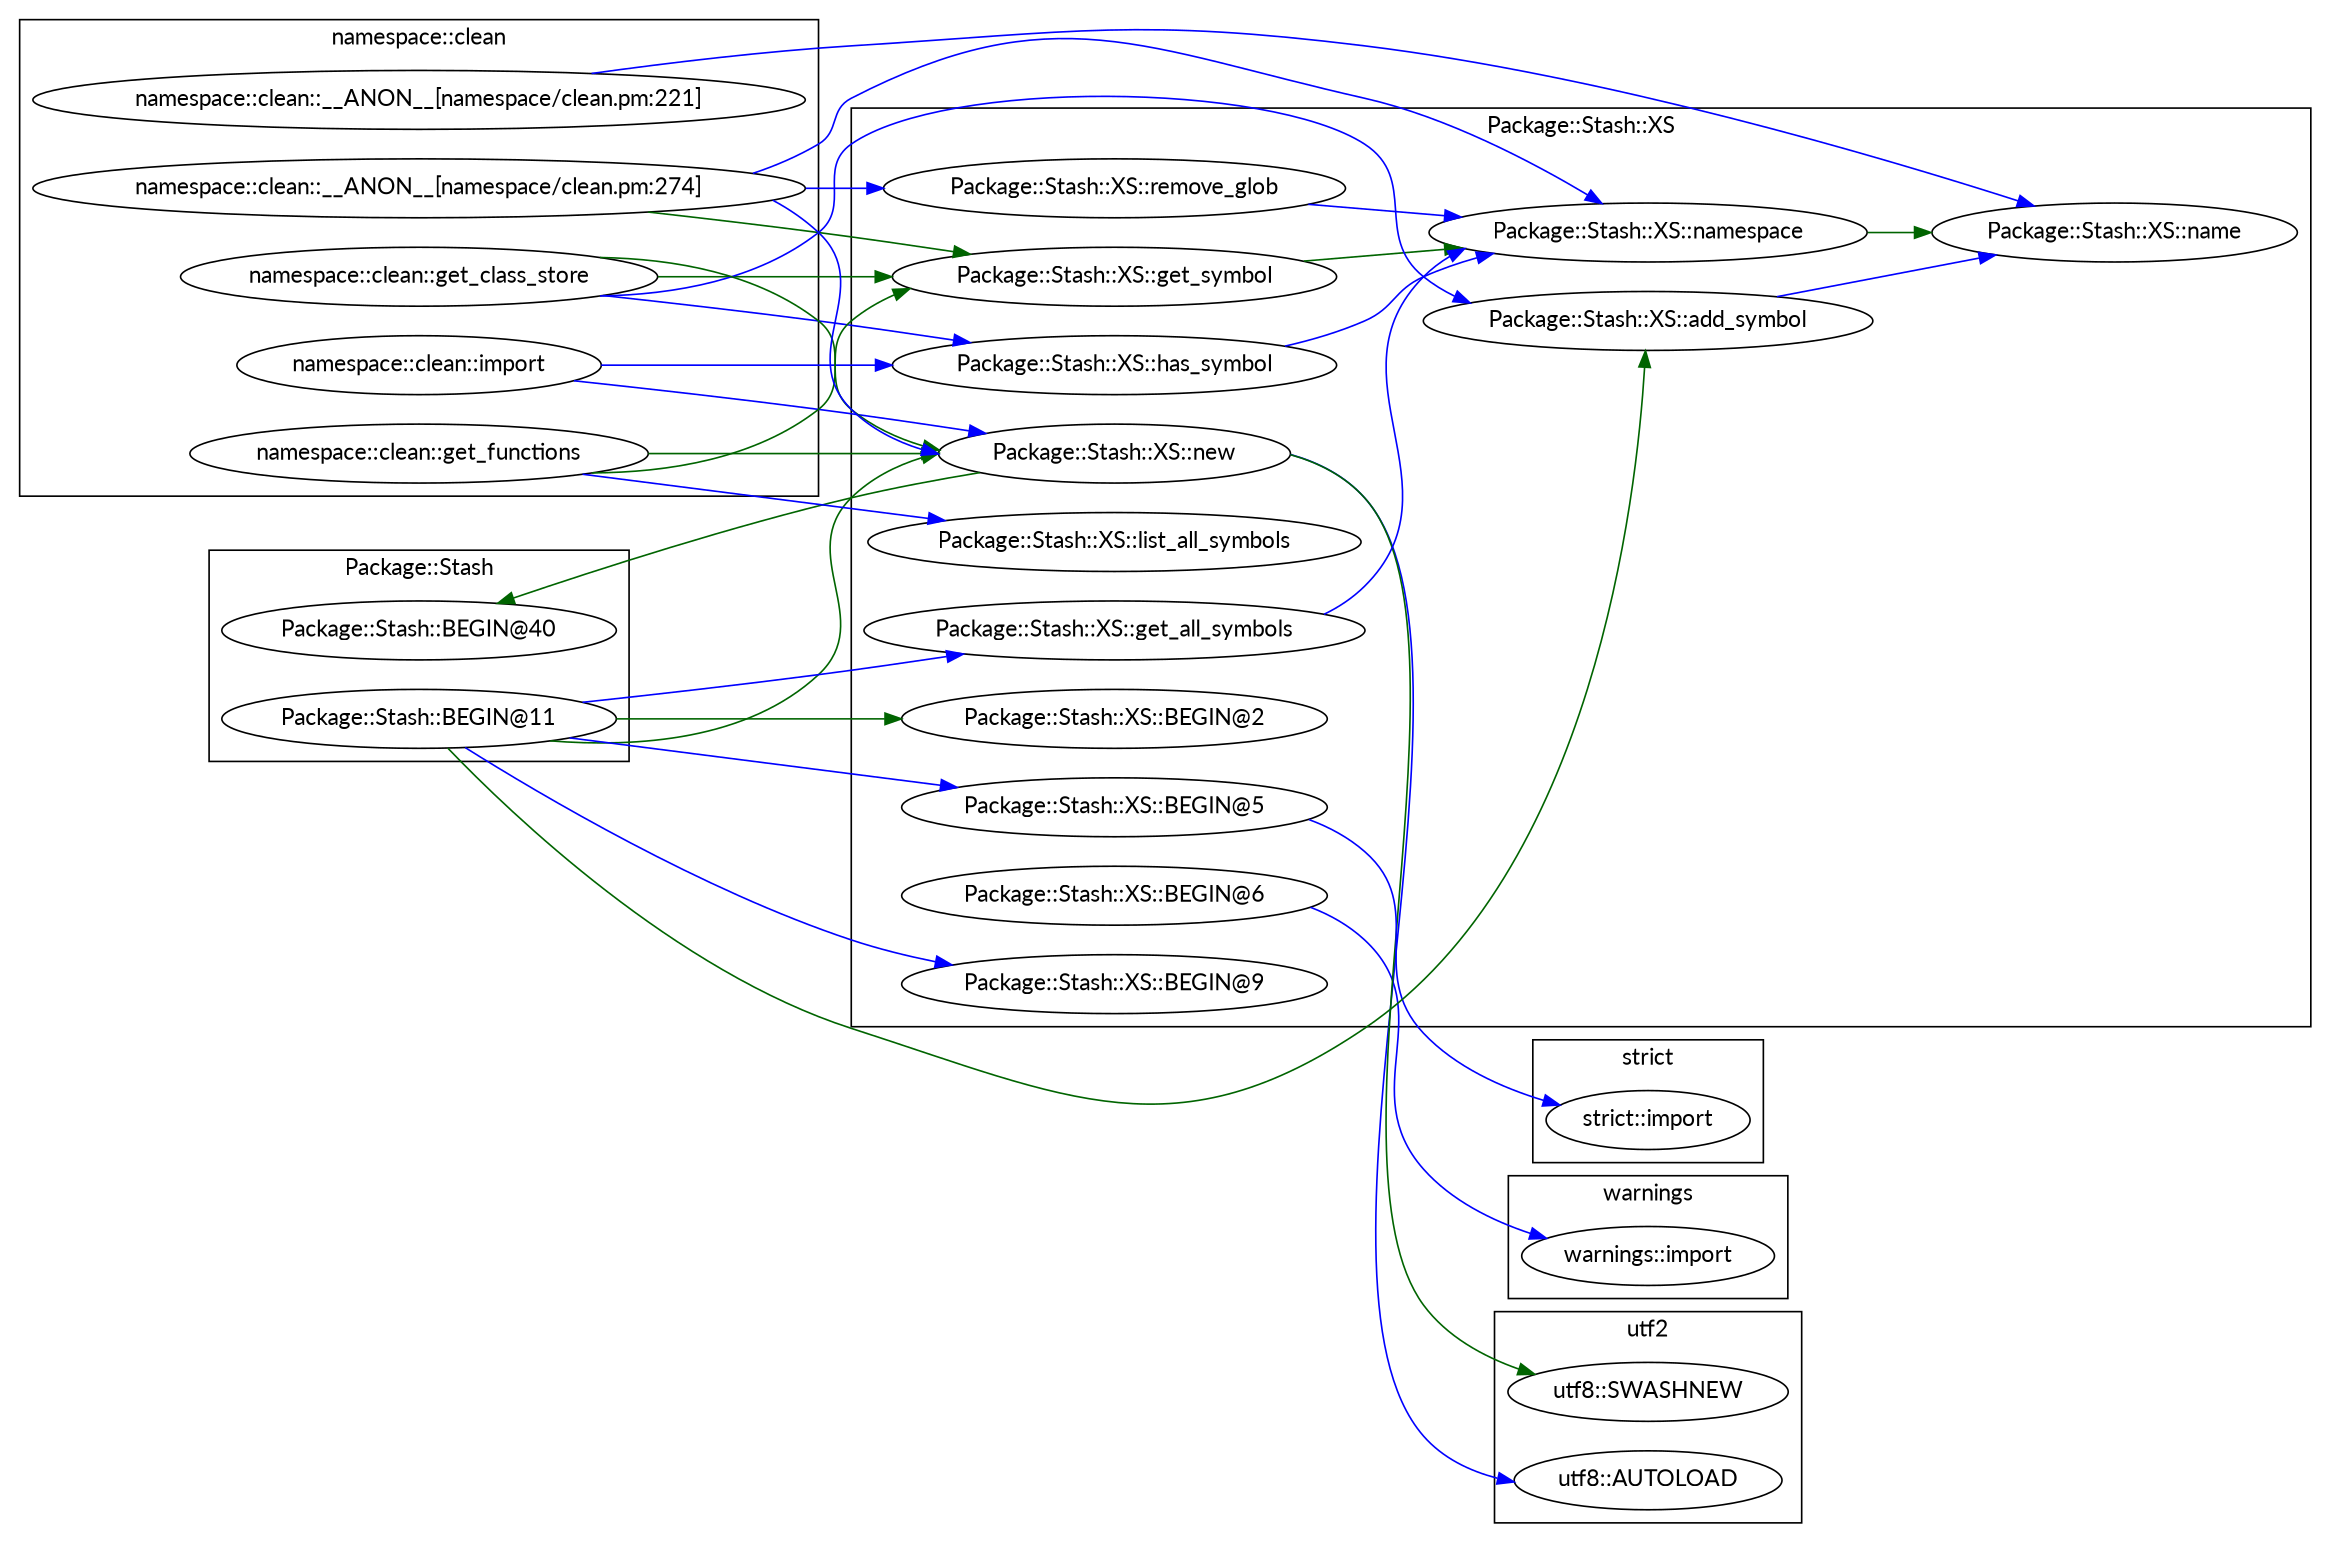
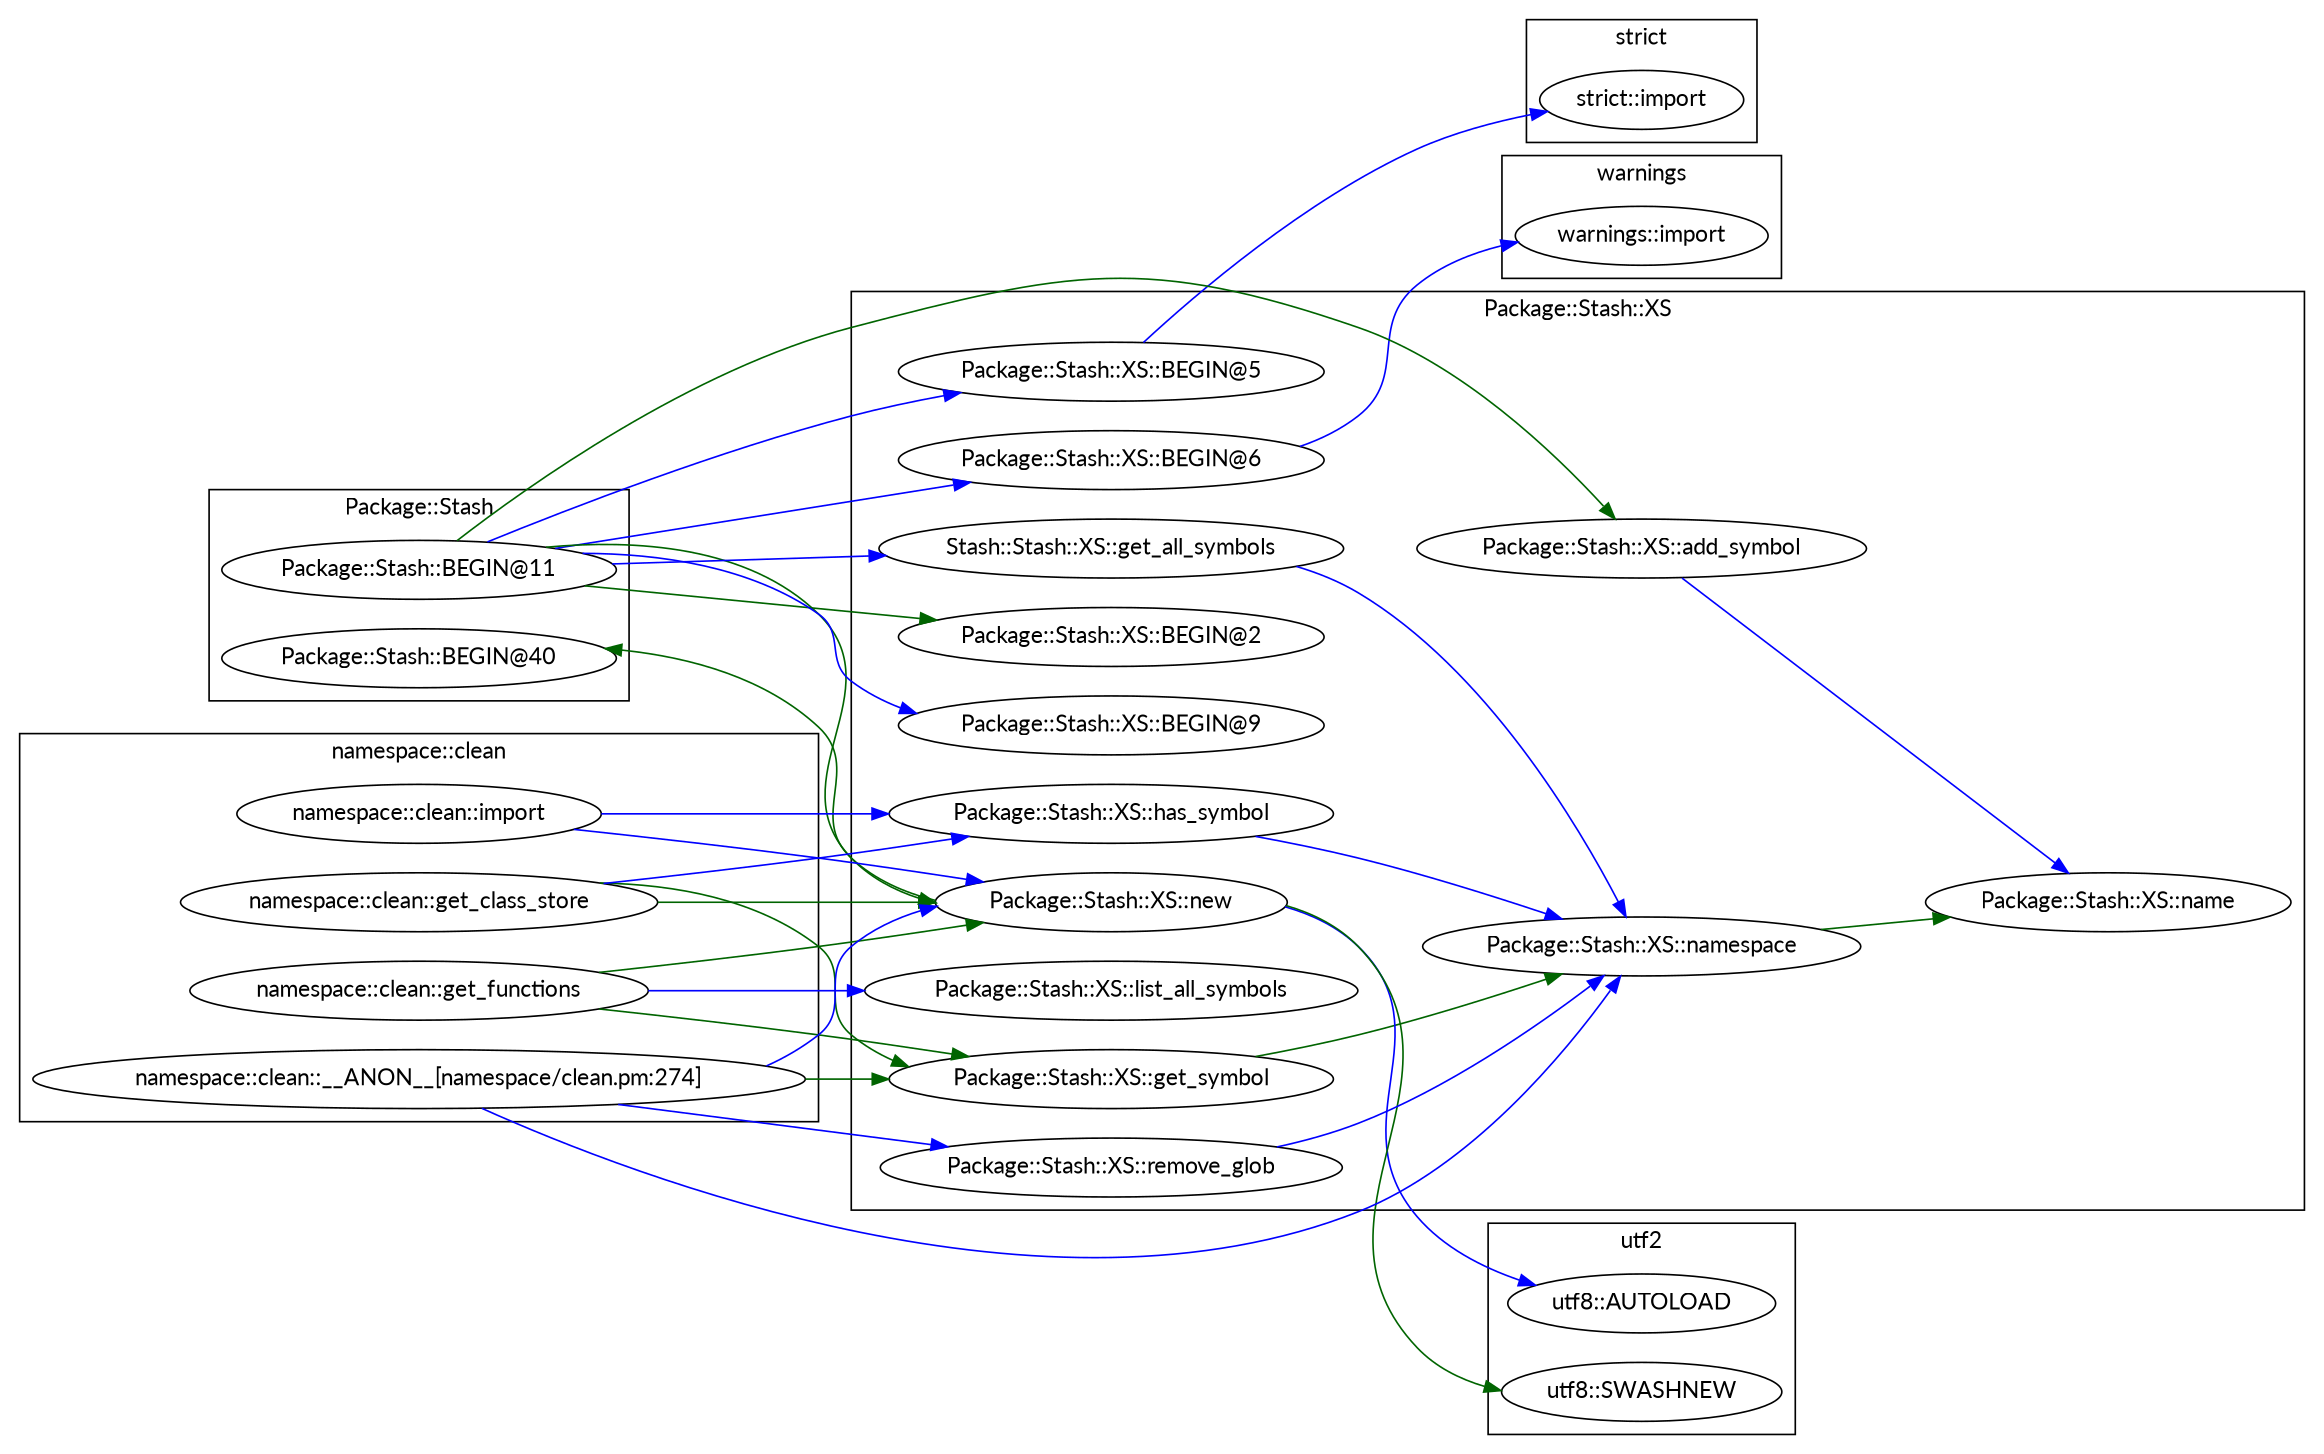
edge "namespace::clean::get_class_store" -> "Package::Stash::XS::add_symbol": removed
node "namespace::clean::__ANON__[namespace/clean.pm:221]": removed
edge "Package::Stash::BEGIN@11" -> "Package::Stash::XS::BEGIN@6": added
node "Package::Stash::XS::get_all_symbols": label "Package::Stash::XS::get_all_symbols" -> "Stash::Stash::XS::get_all_symbols"
